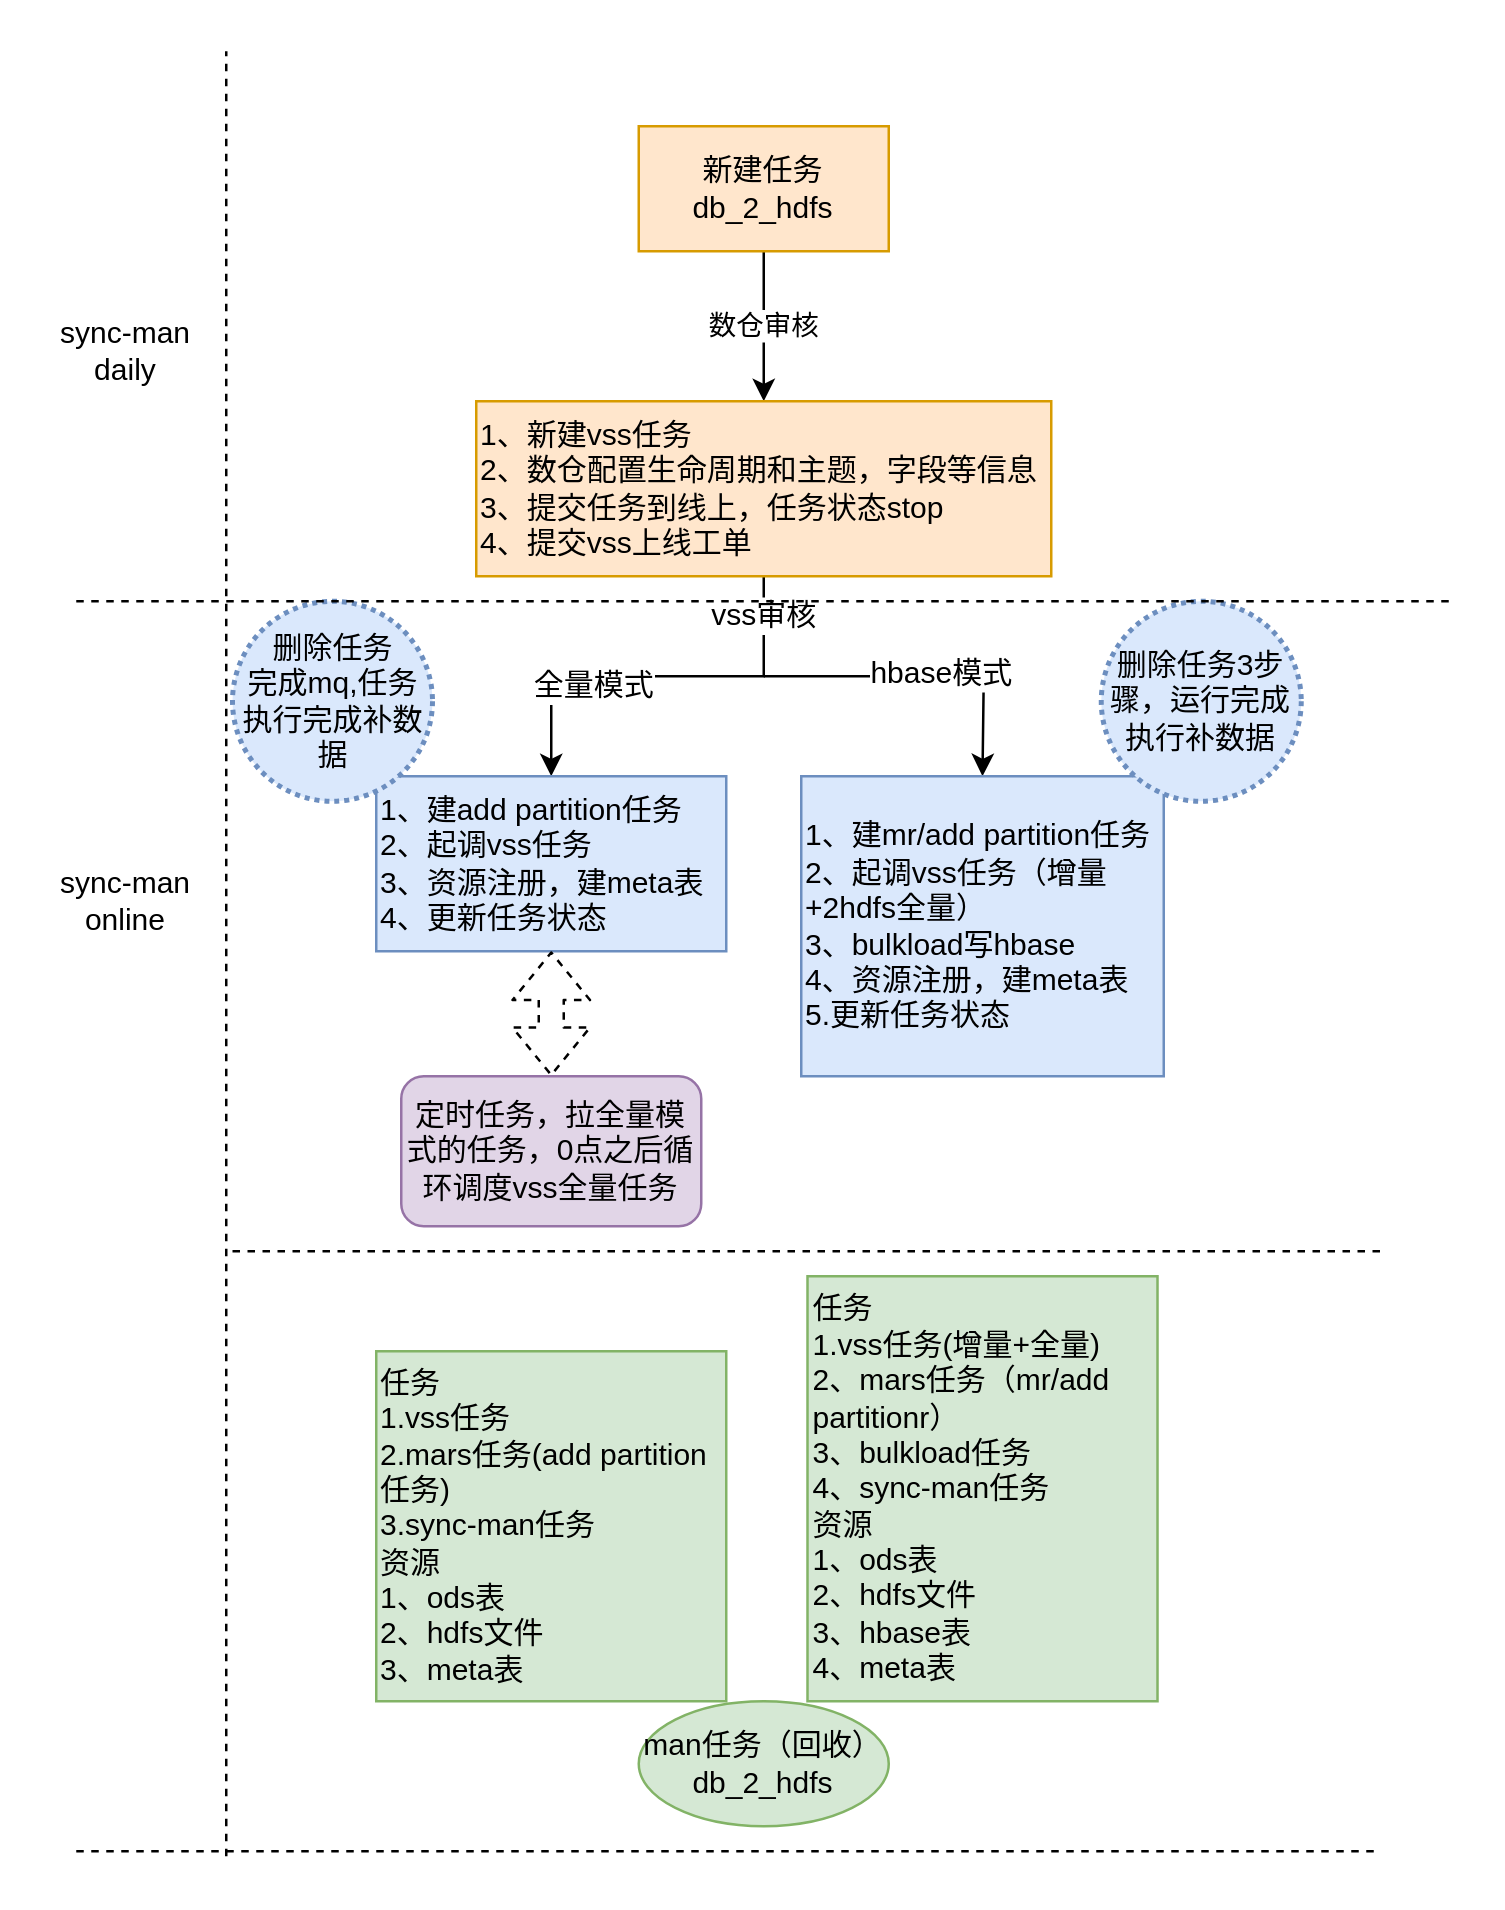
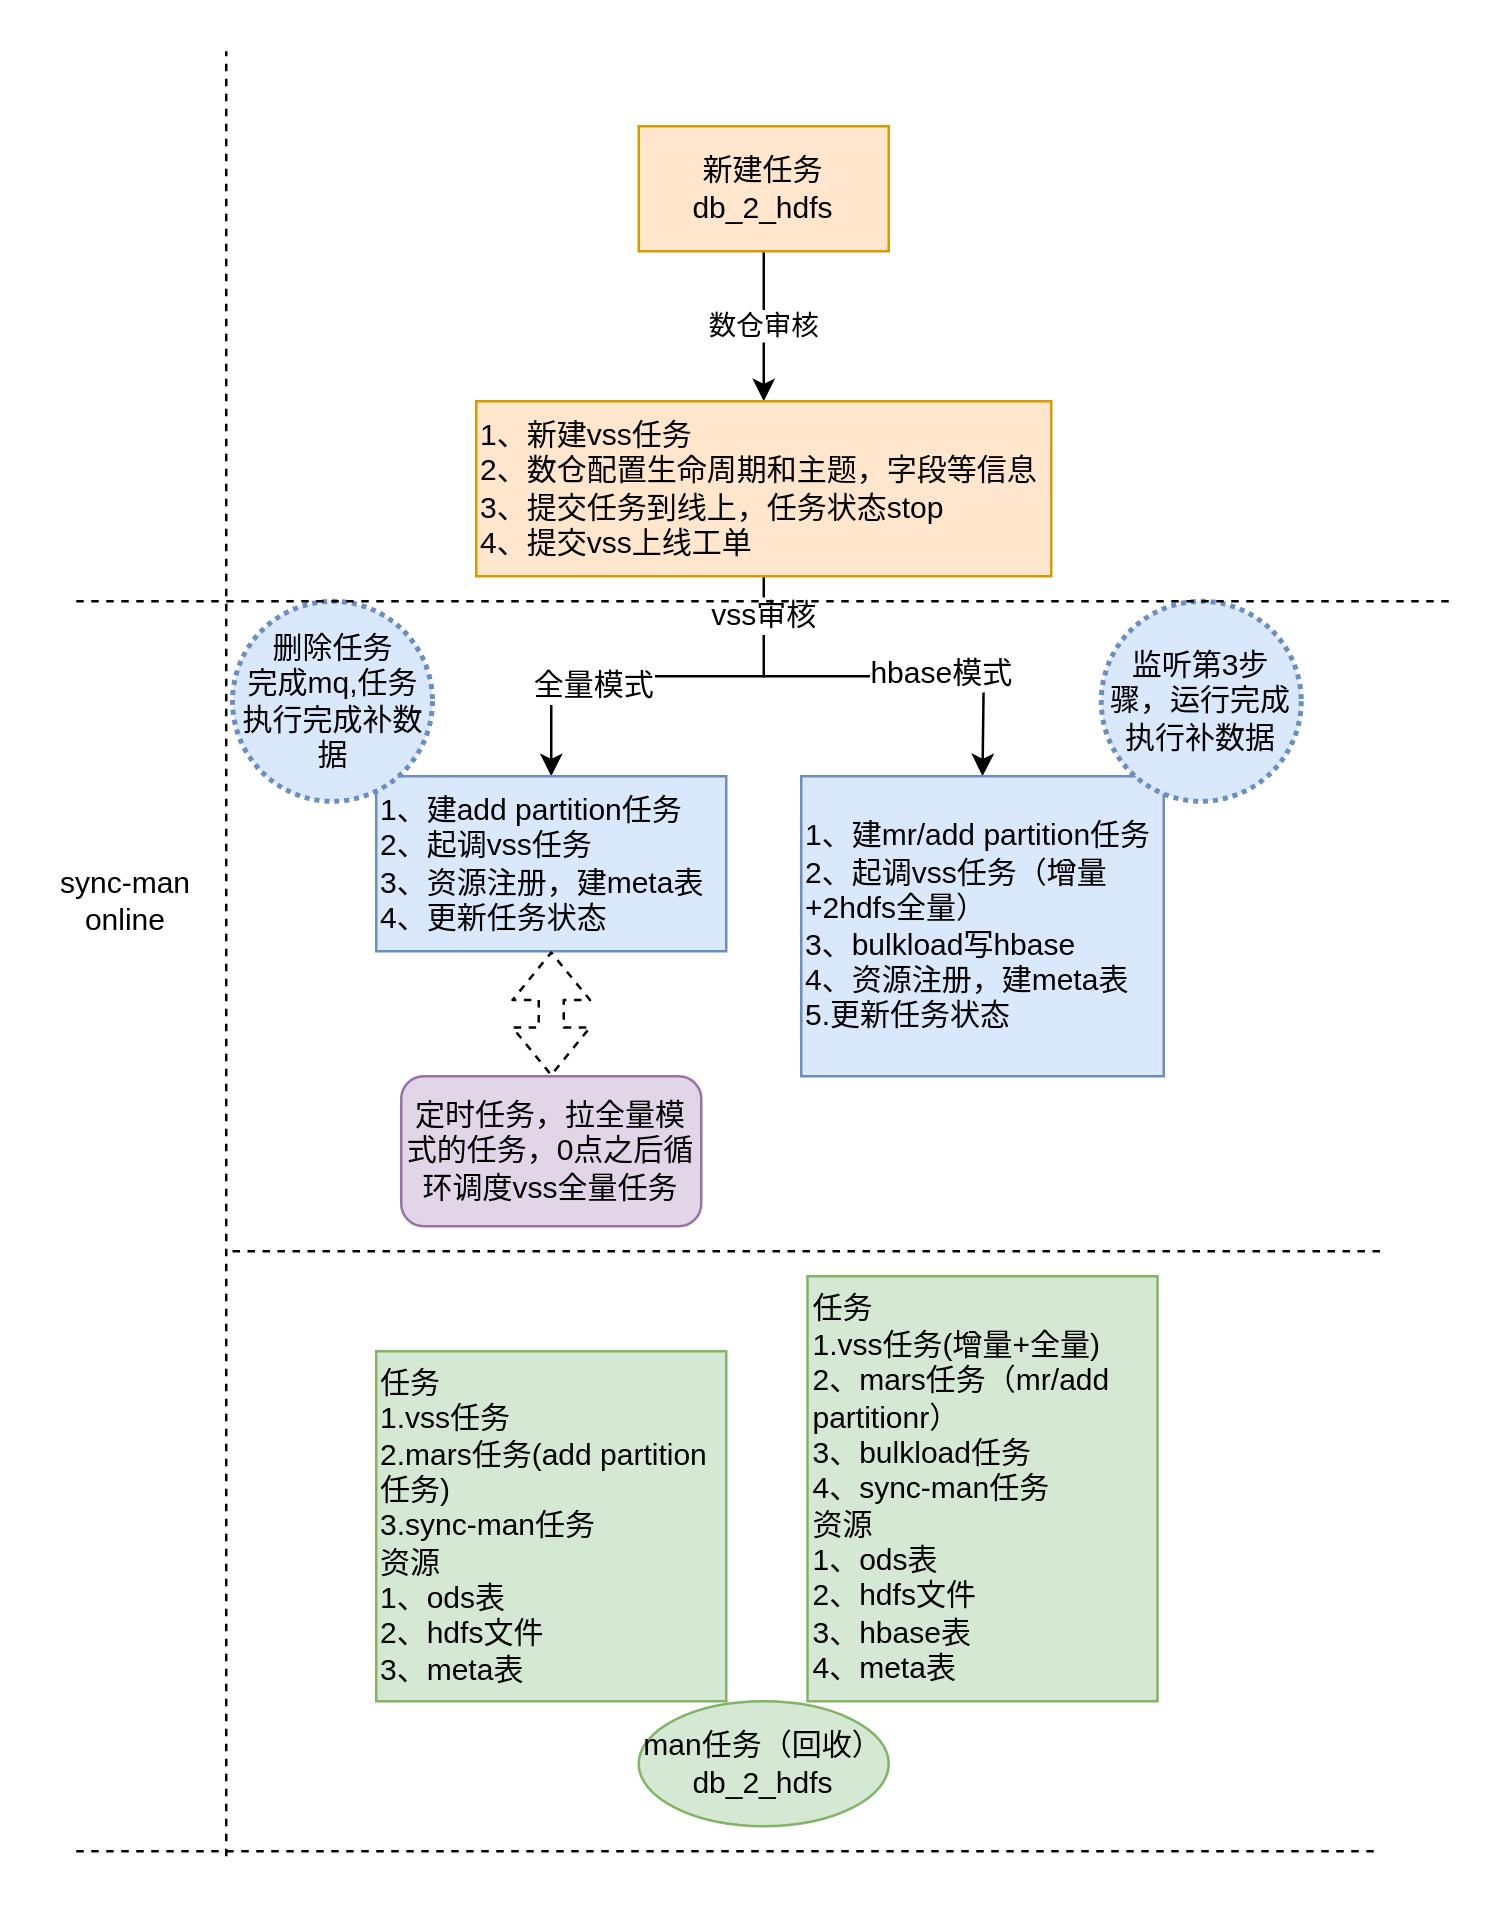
node "sync-man daily": removed
node "删除任务3步骤，运行完成执行补数据": label "删除任务3步骤，运行完成执行补数据" -> "监听第3步骤，运行完成执行补数据"
